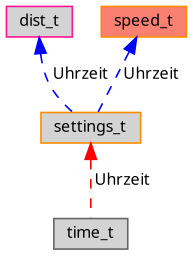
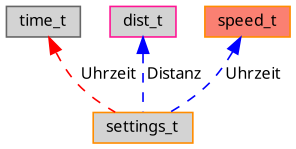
edge "settings_t" -> "dist_t": label " Uhrzeit" -> " Distanz"
edge "time_t" -> "settings_t": reversed
